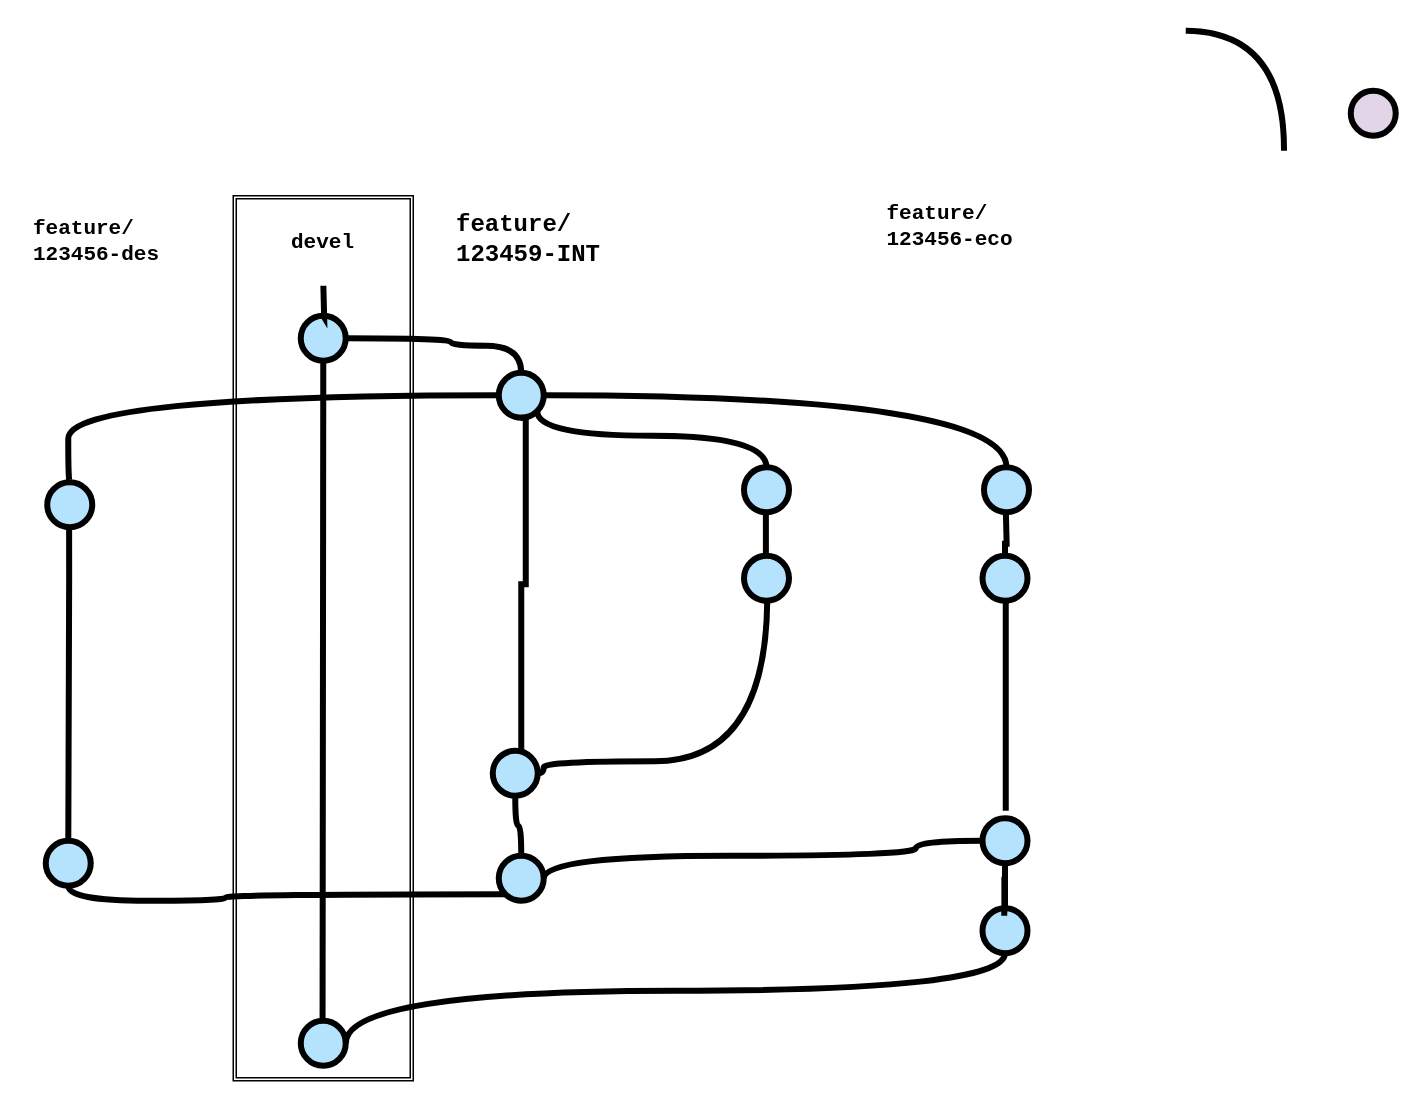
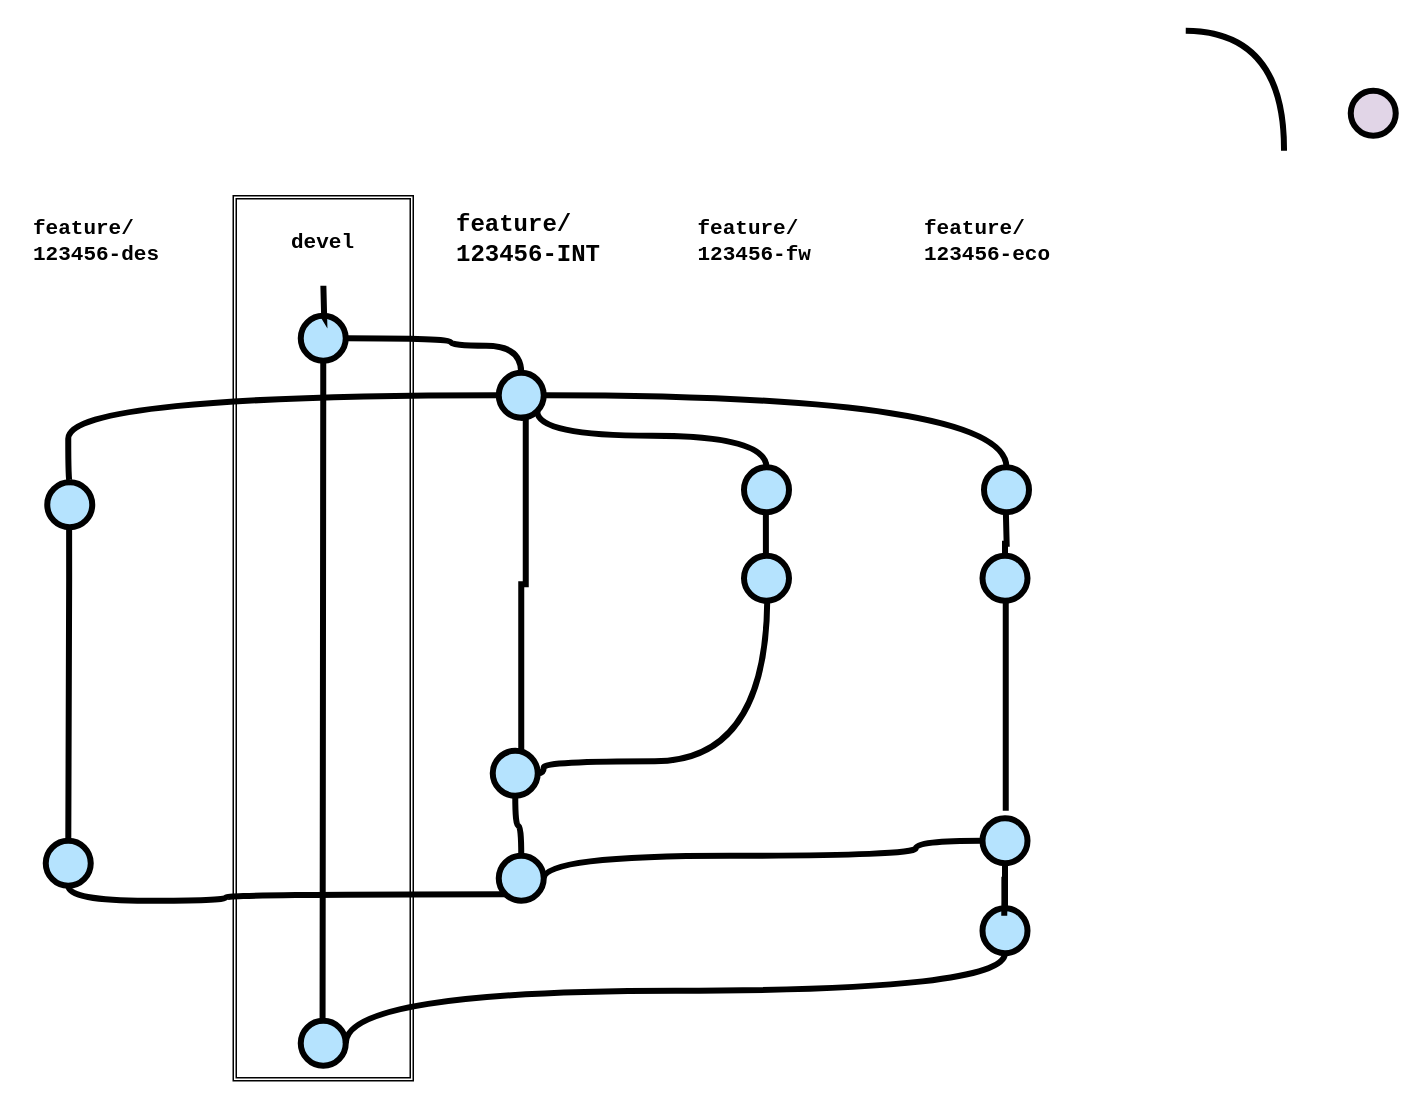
node "feature/ 123456-eco": moved (968, 226) -> (1005, 241)
node "feature/ 123459-INT": label "feature/ 123459-INT" -> "feature/ 123456-INT"
node "feature/ 123456-fw": added
